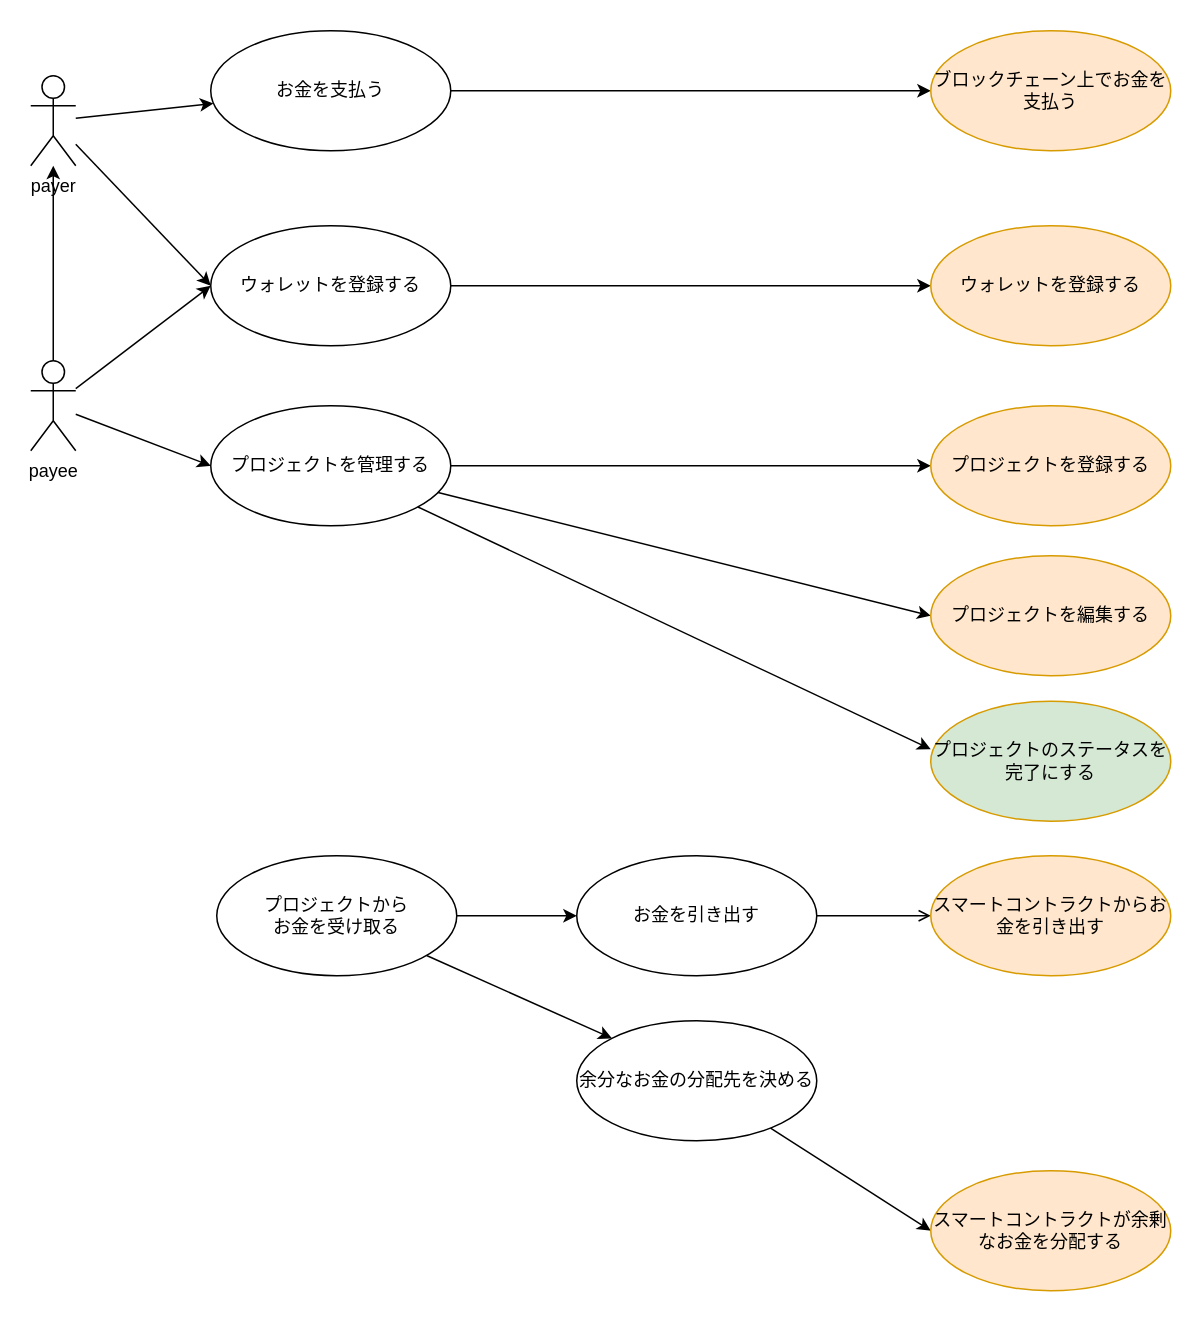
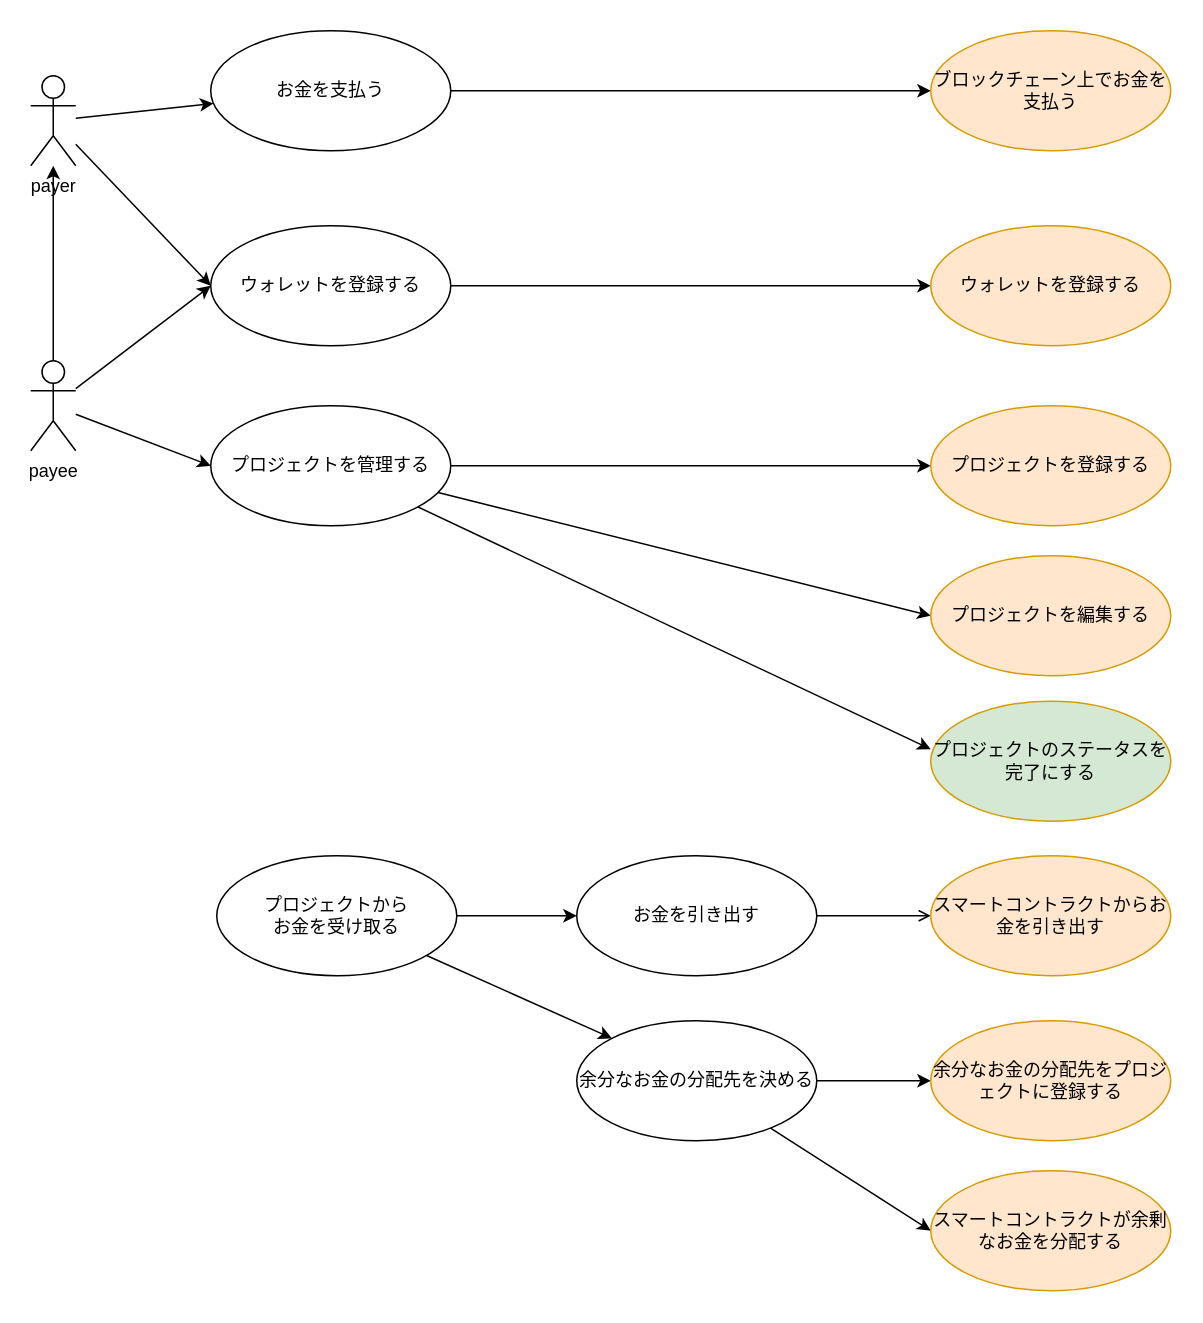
edge "余分なお金の分配先を決める" -> "余分なお金の分配先をプロジェクトに登録する": added
node "余分なお金の分配先をプロジェクトに登録する": added
